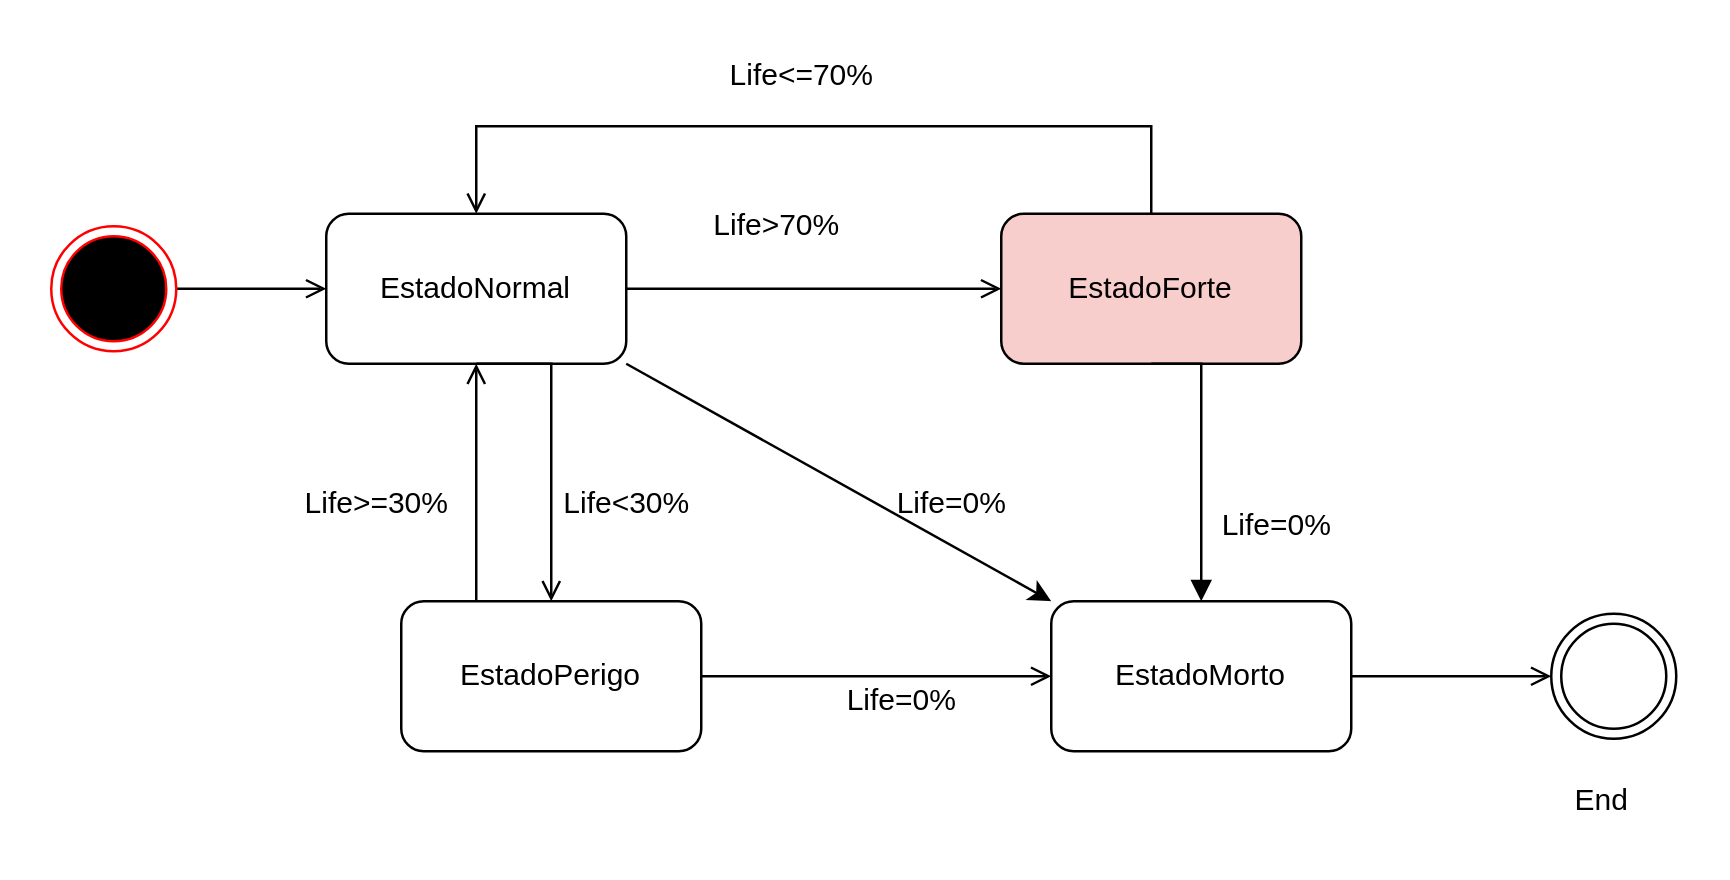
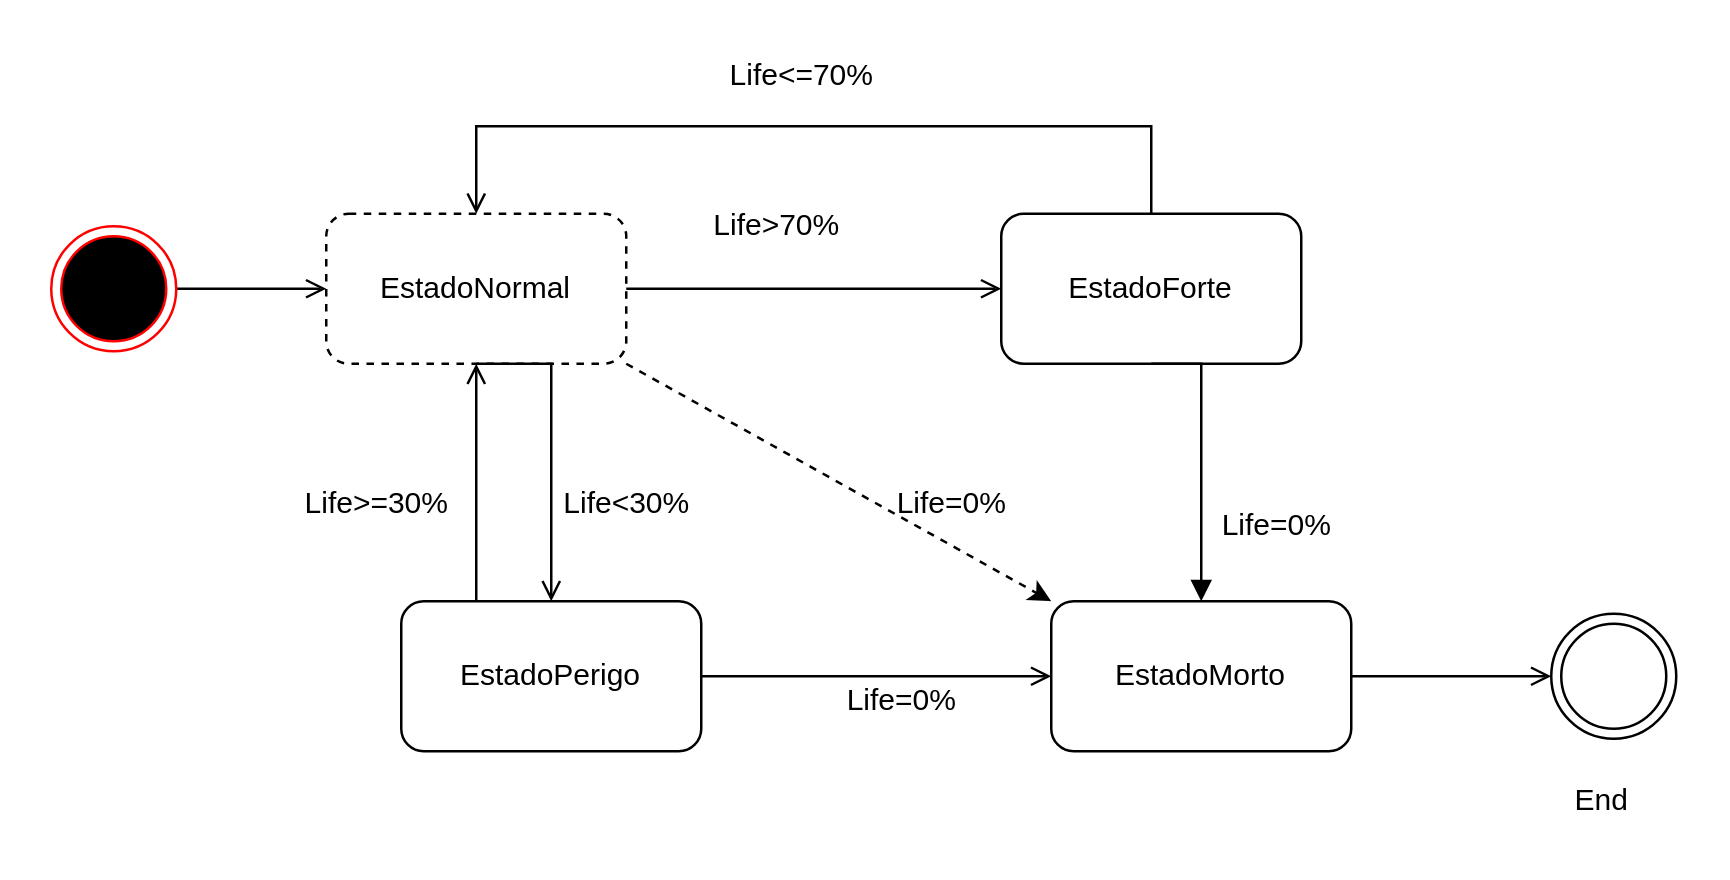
node "EstadoNormal": style solid -> dashed
node "EstadoForte": fillcolor #f8cecc -> #ffffff
edge "EstadoNormal" -> "EstadoMorto": style solid -> dashed
